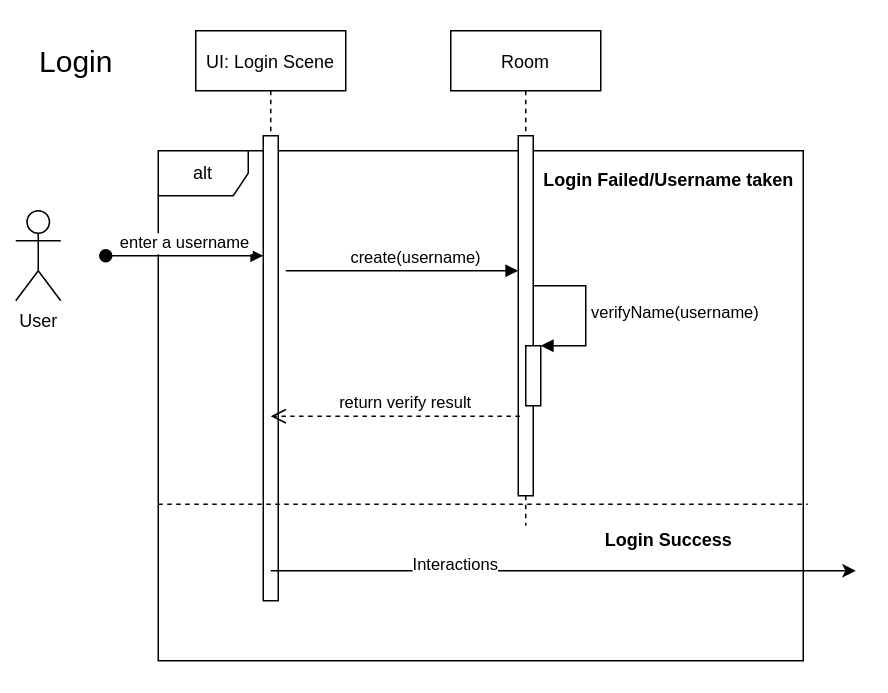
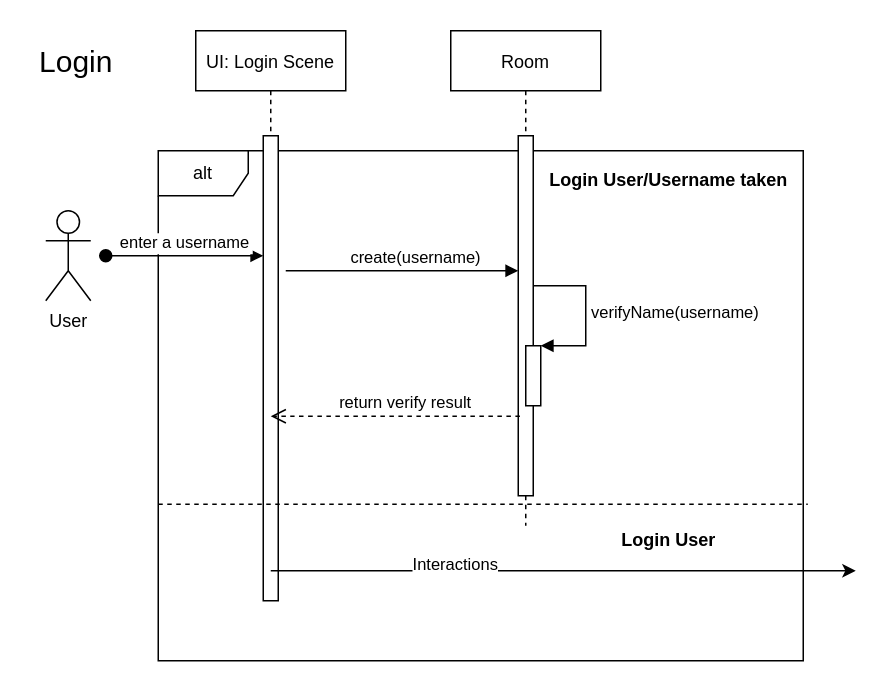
node "Login Failed/Username taken": label "Login Failed/Username taken" -> "Login User/Username taken"
node "User": moved (38, 256) -> (68, 256)
node "Login Success": label "Login Success" -> "Login User"
